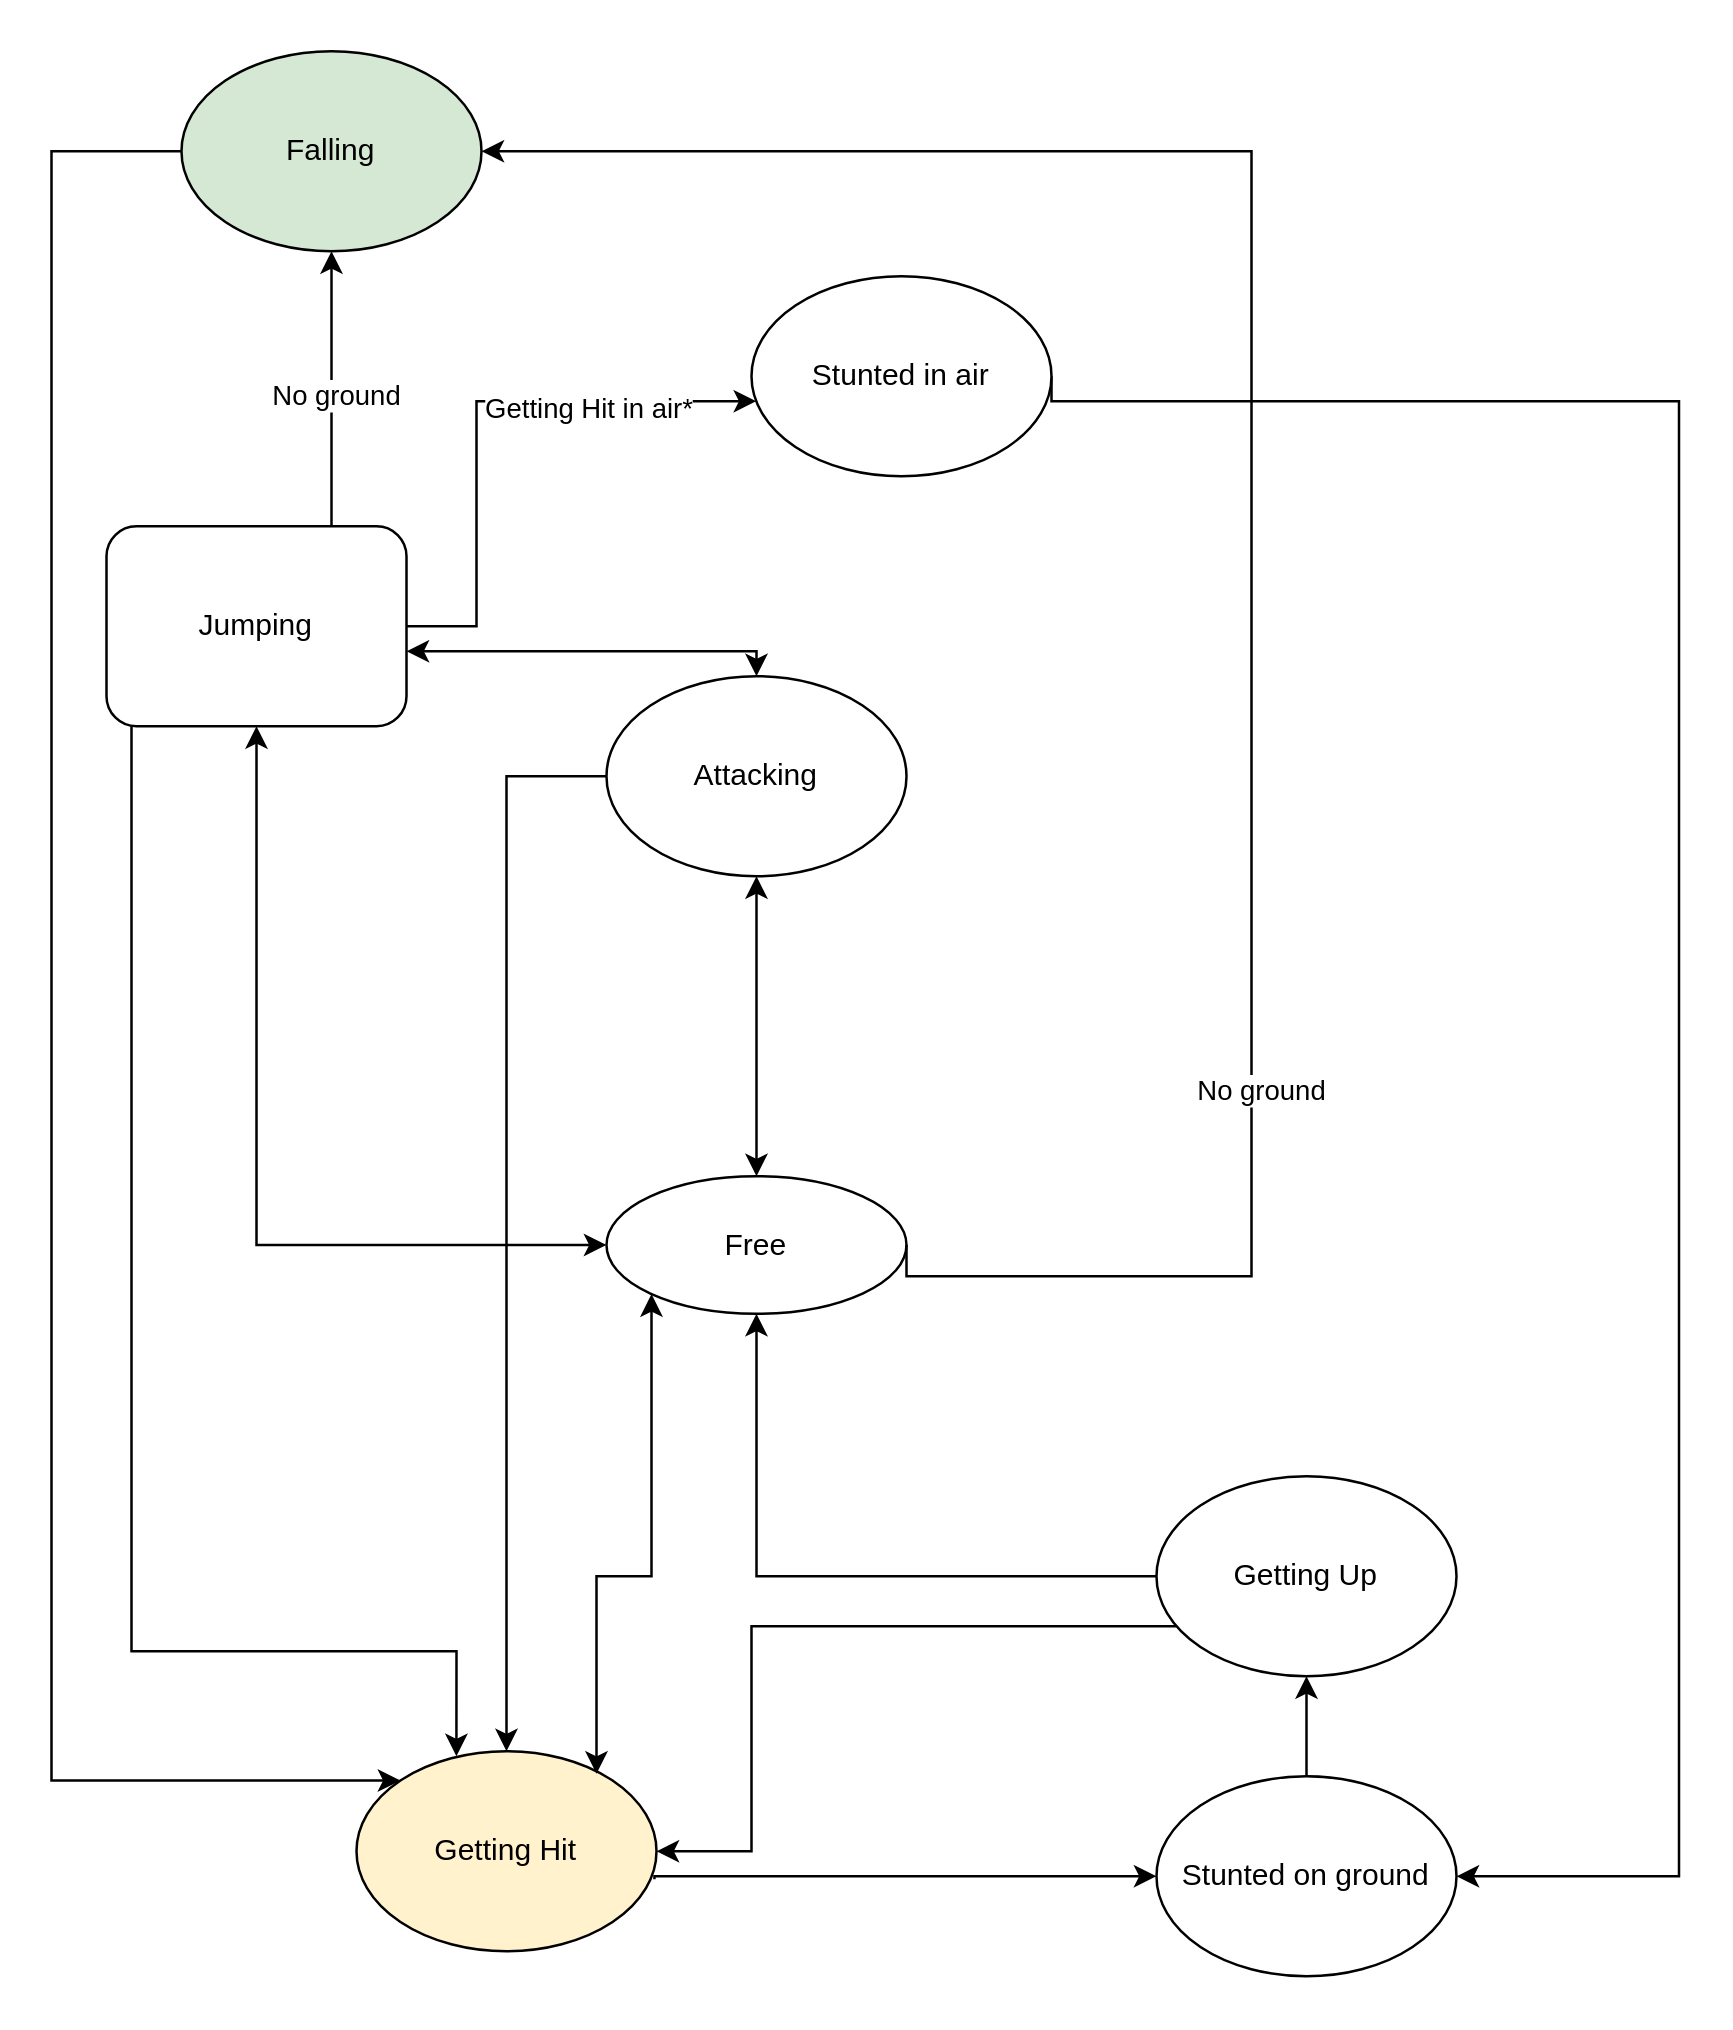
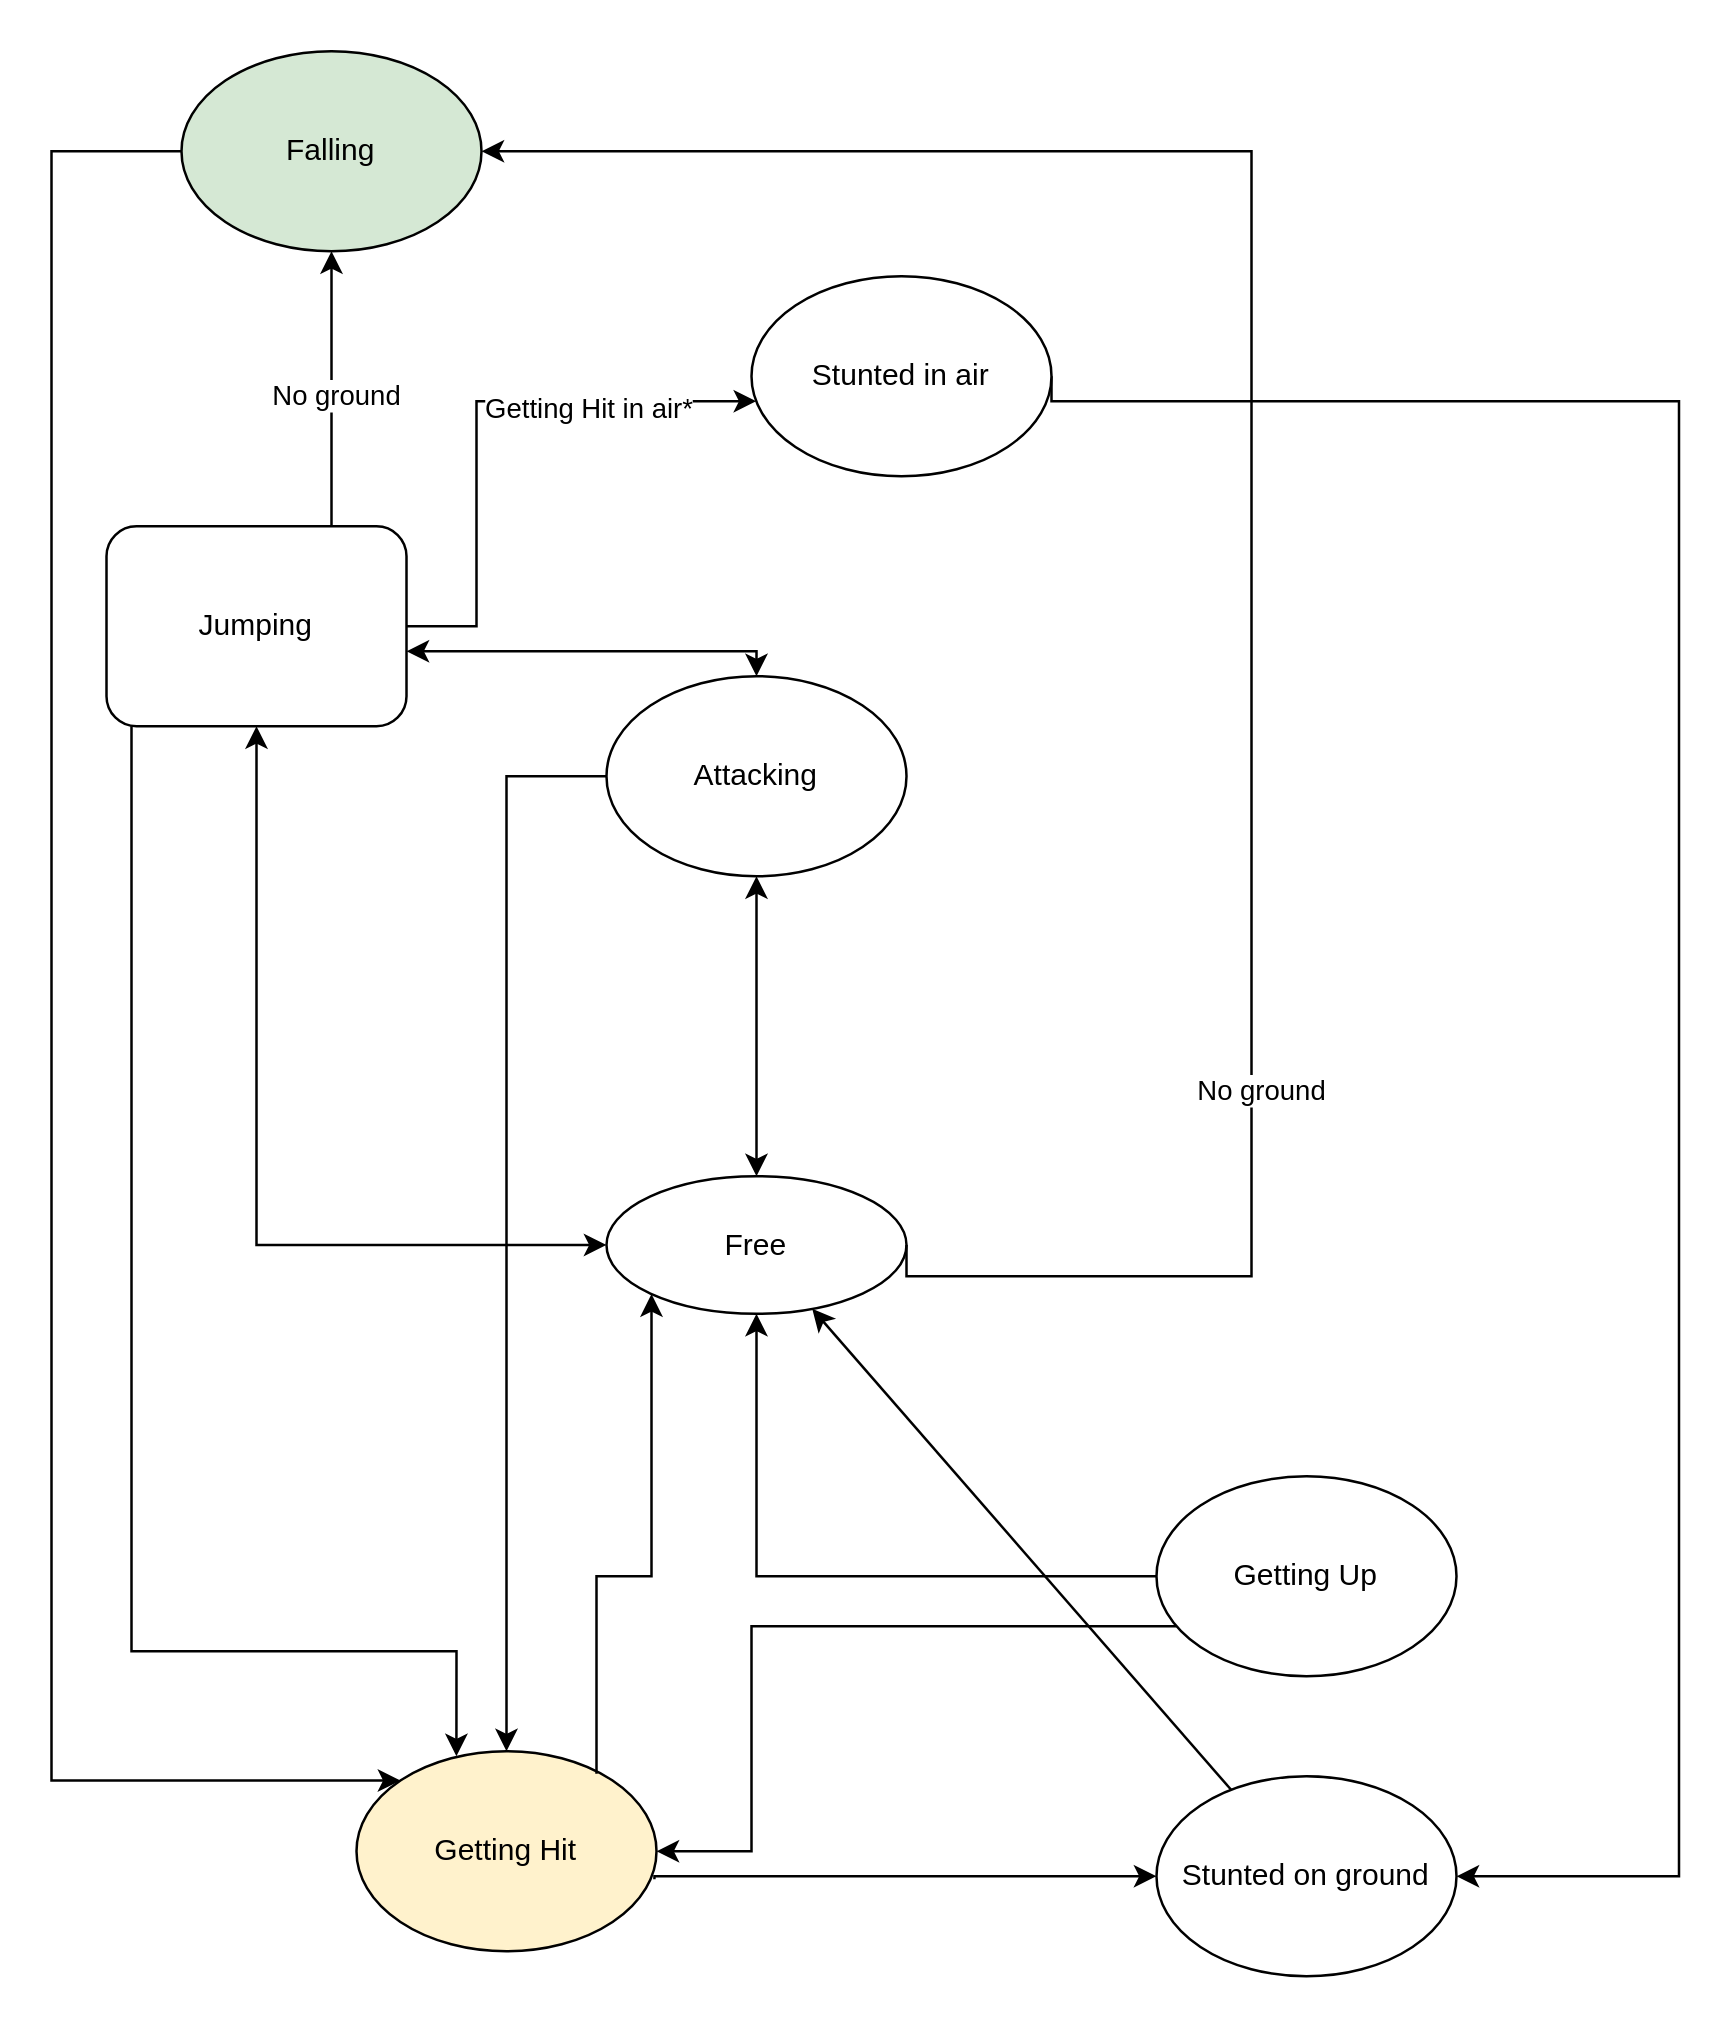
edge "Stunted on ground" -> "Getting Up": now "Stunted on ground" -> "Free"
edge "Free" -- "Getting Hit": arrowhead classic -> none
